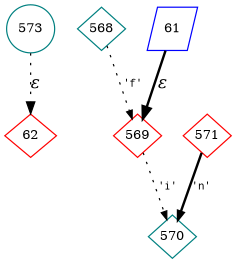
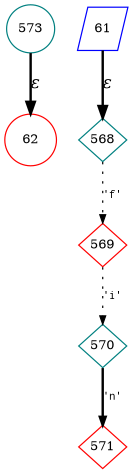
edge "573" -> "62": style dotted -> bold
edge "61" -> "569": now "61" -> "568"
node "62": shape diamond -> circle
edge "571" -> "570": reversed
